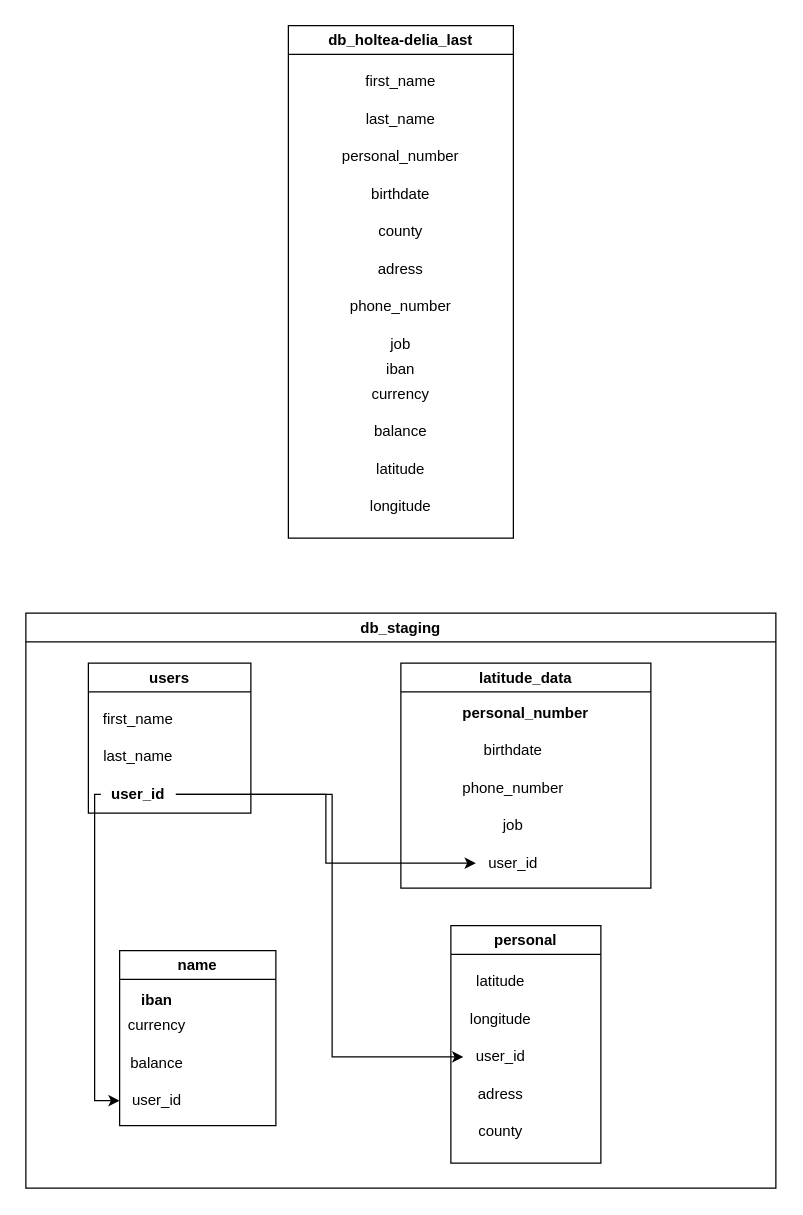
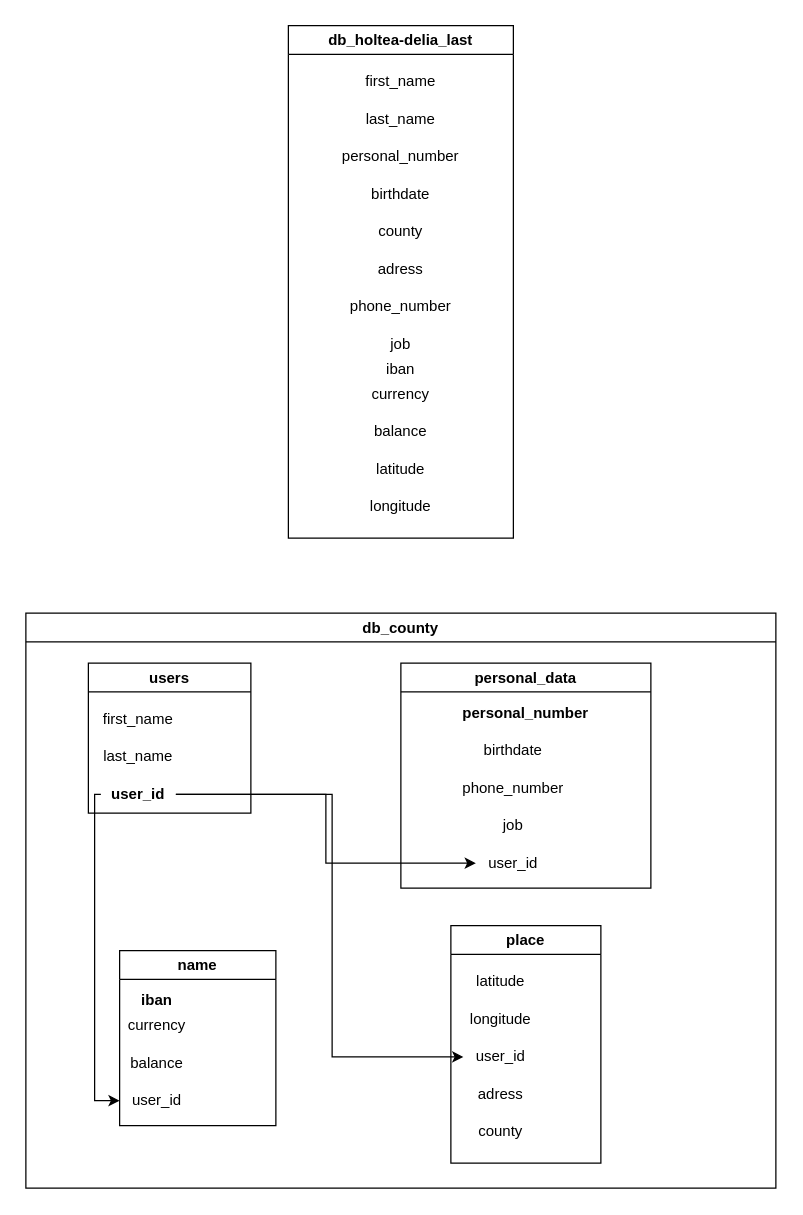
node "db_staging": label "db_staging" -> "db_county"
node "latitude_data": label "latitude_data" -> "personal_data"
node "personal": label "personal" -> "place"
